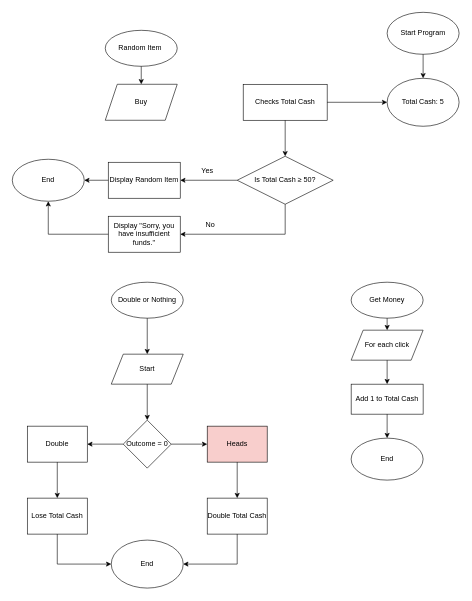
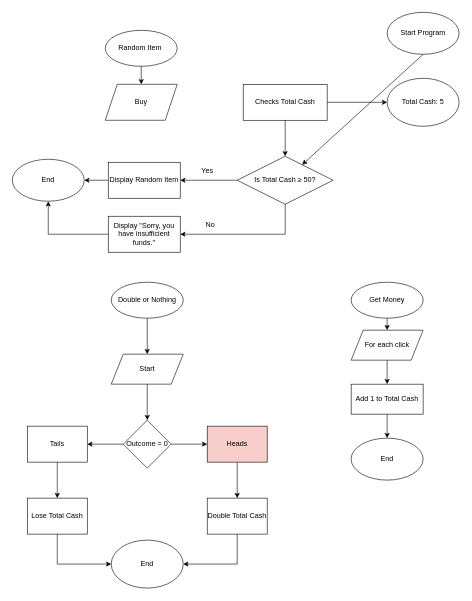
edge "Start Program" -> "Total Cash: 5": now "Start Program" -> "Is Total Cash ≥ 50?"
node "Double": label "Double" -> "Tails"
